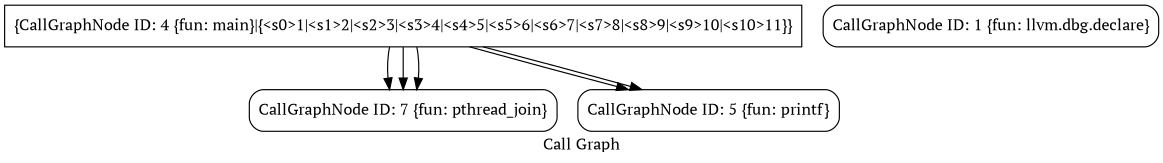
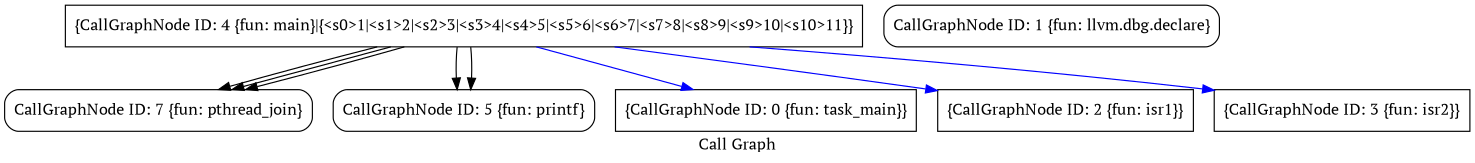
node "{CallGraphNode ID: 0 {fun: task_main}}": added
node "{CallGraphNode ID: 2 {fun: isr1}}": added
node "{CallGraphNode ID: 3 {fun: isr2}}": added
